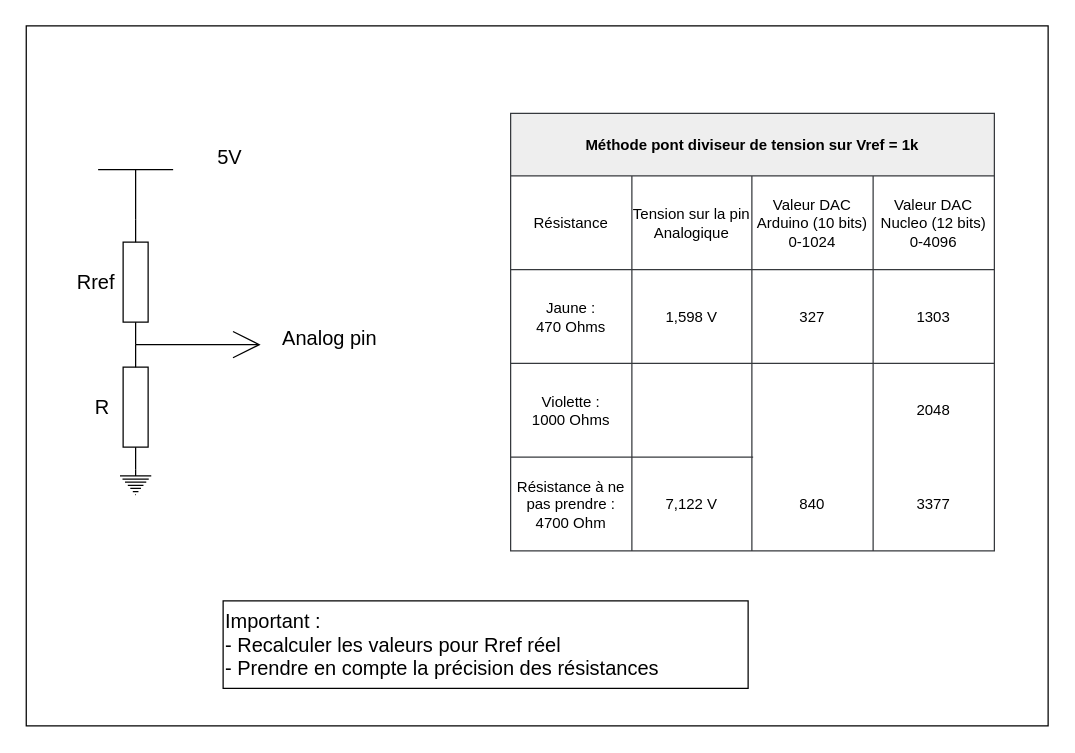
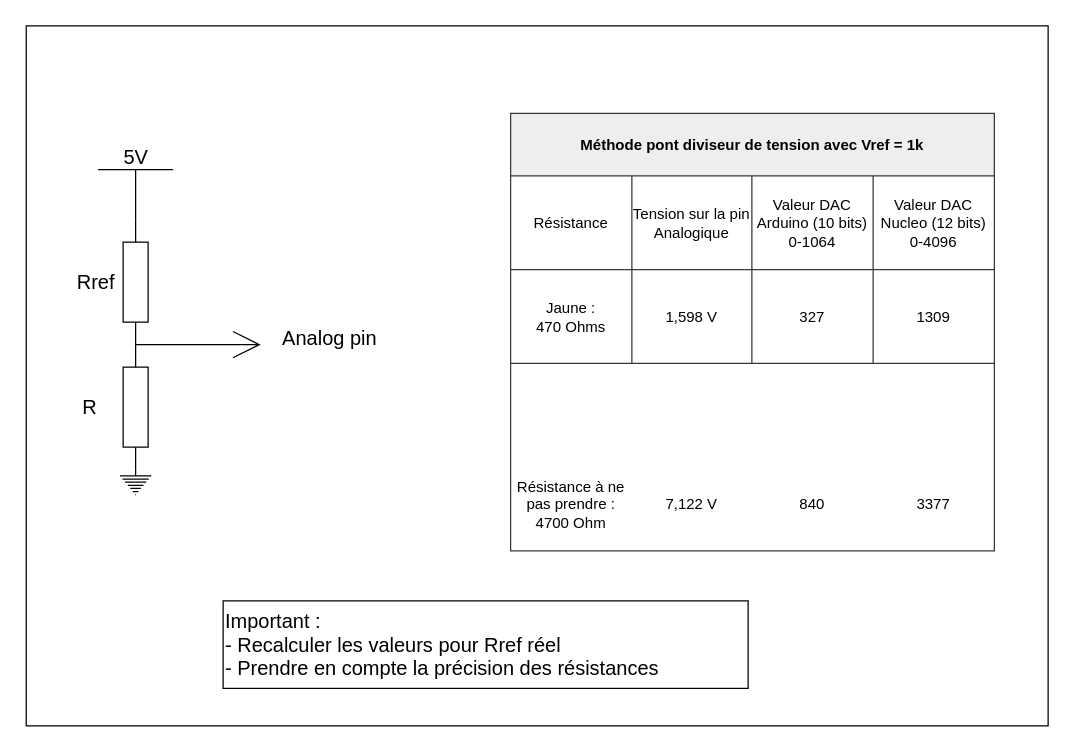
node "Méthode pont diviseur de tension sur Vref = 1k": label "Méthode pont diviseur de tension sur Vref = 1k" -> "Méthode pont diviseur de tension avec Vref = 1k"
node "5V": moved (229, 157) -> (136, 157)
node "Valeur DAC Arduino (10 bits) 0-1024": label "Valeur DAC Arduino (10 bits) 0-1024" -> "Valeur DAC Arduino (10 bits) 0-1064"
node "1303": label "1303" -> "1309"
node "R": moved (101, 407) -> (89, 407)
node "Violette : 1000 Ohms": removed
node "2048": removed
